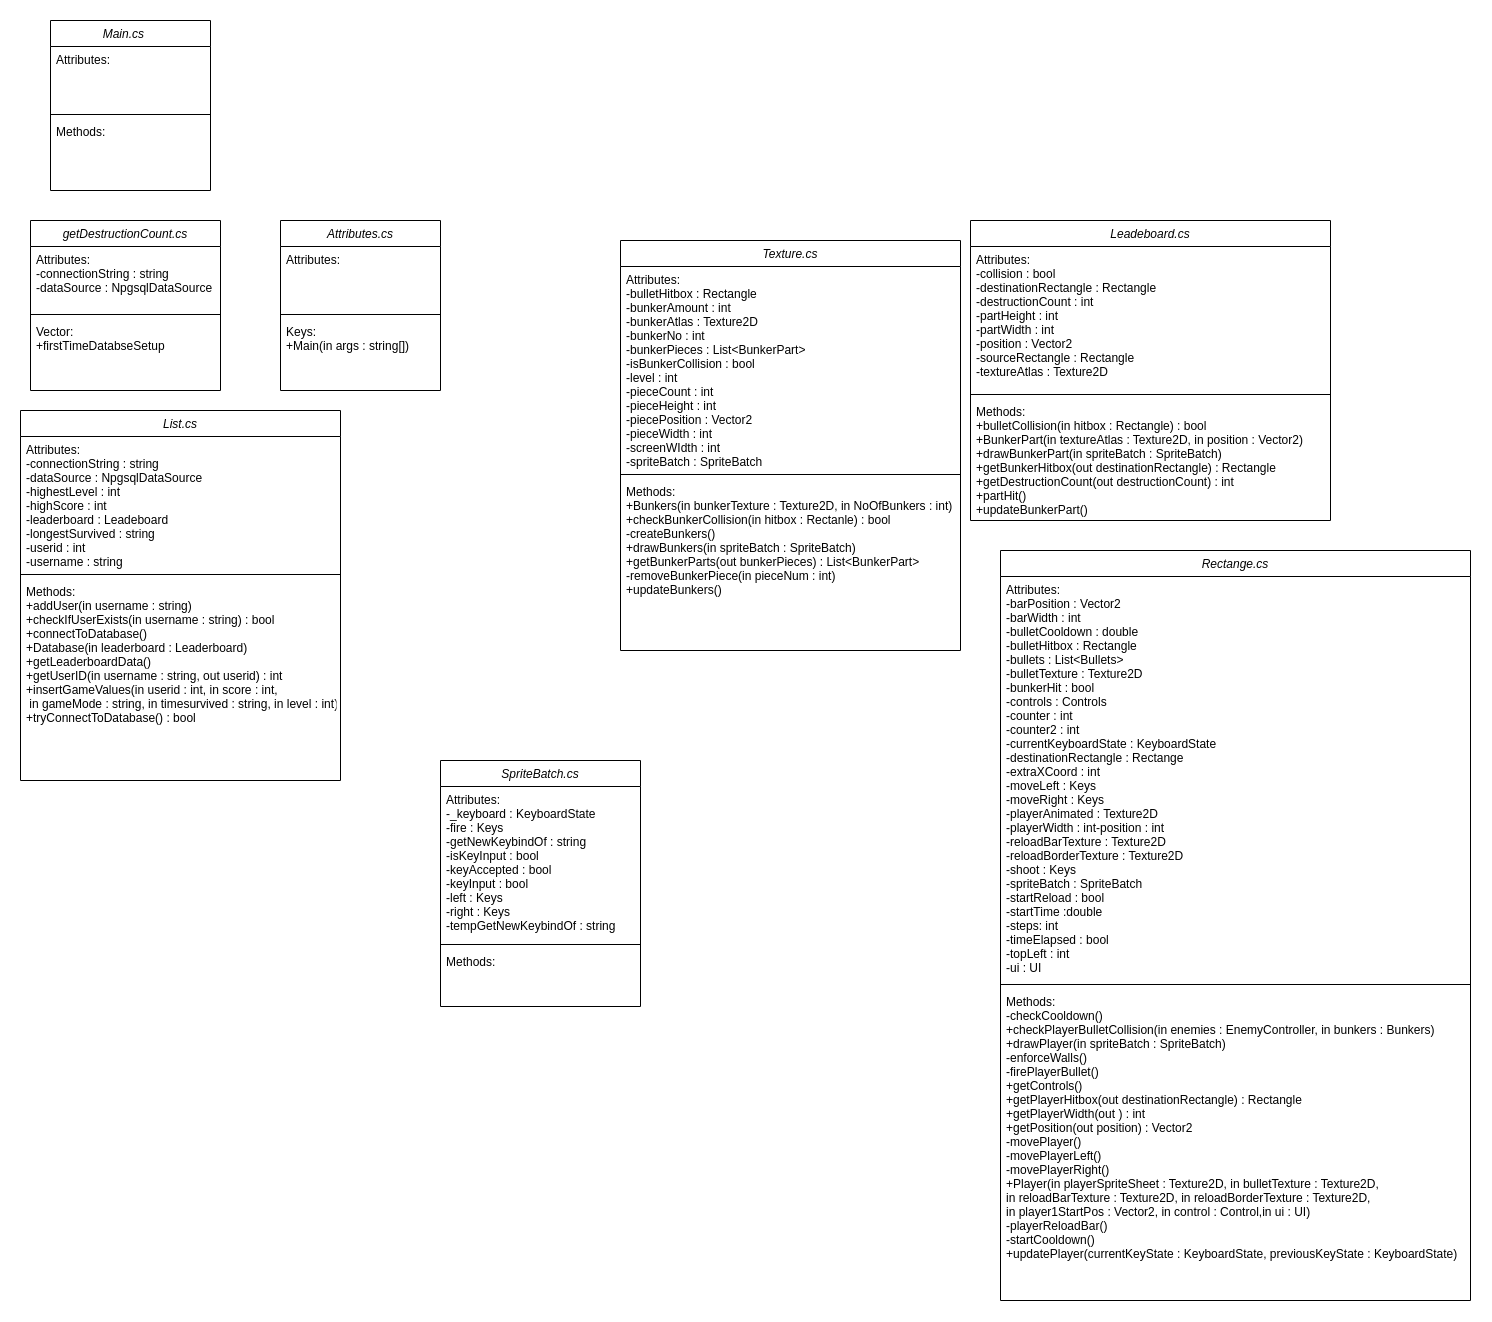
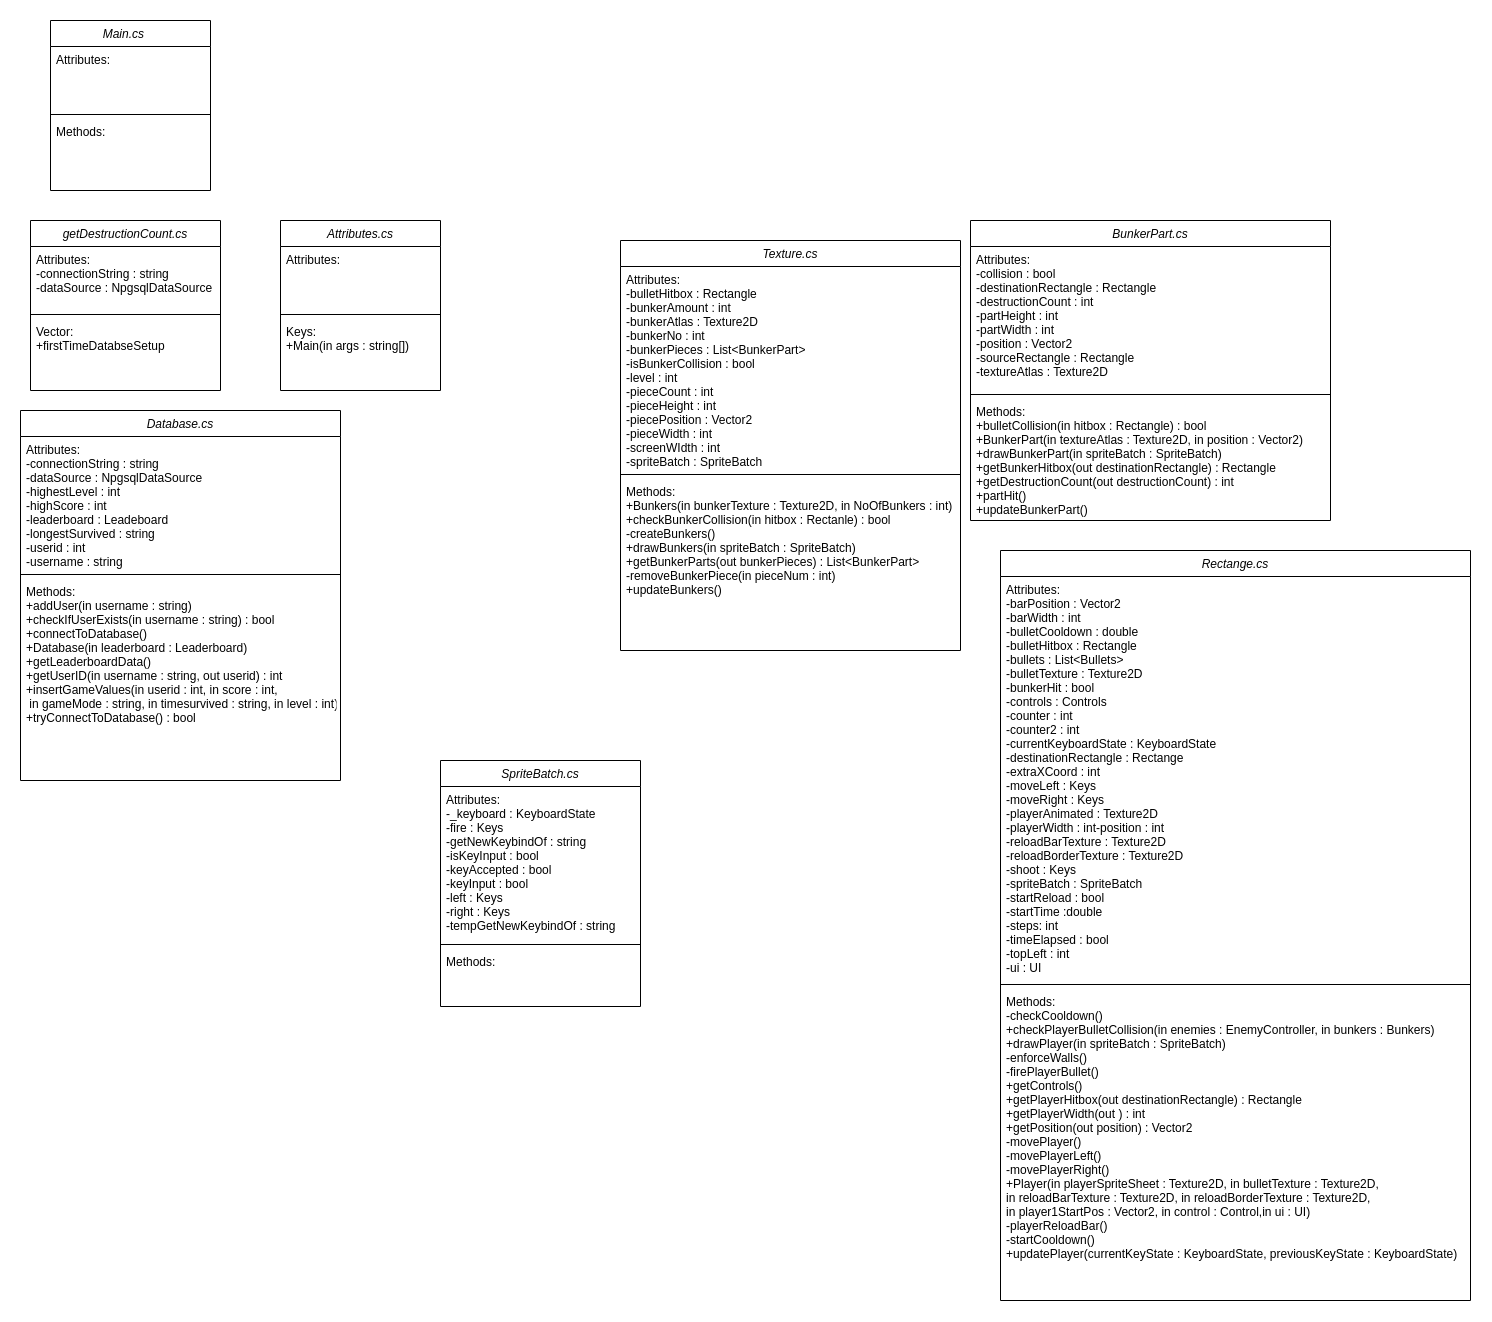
node "Leadeboard.cs": label "Leadeboard.cs" -> "BunkerPart.cs"
node "List.cs": label "List.cs" -> "Database.cs"
